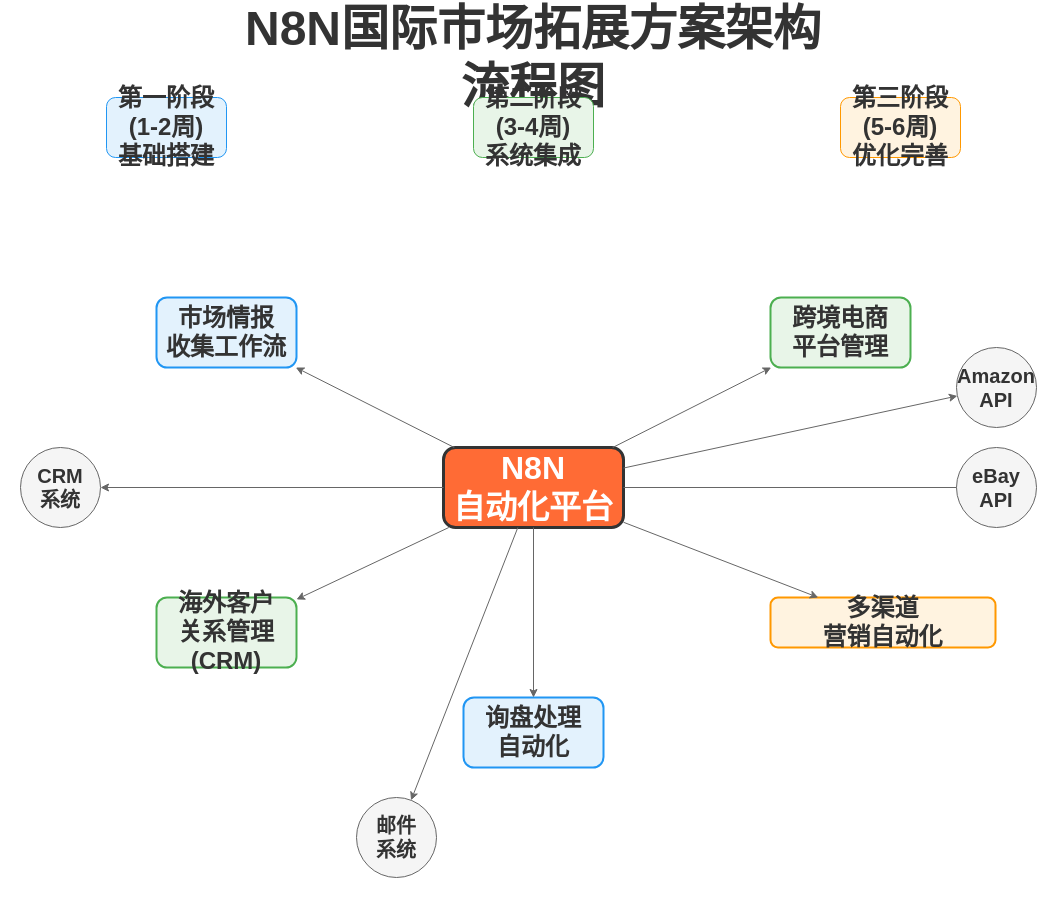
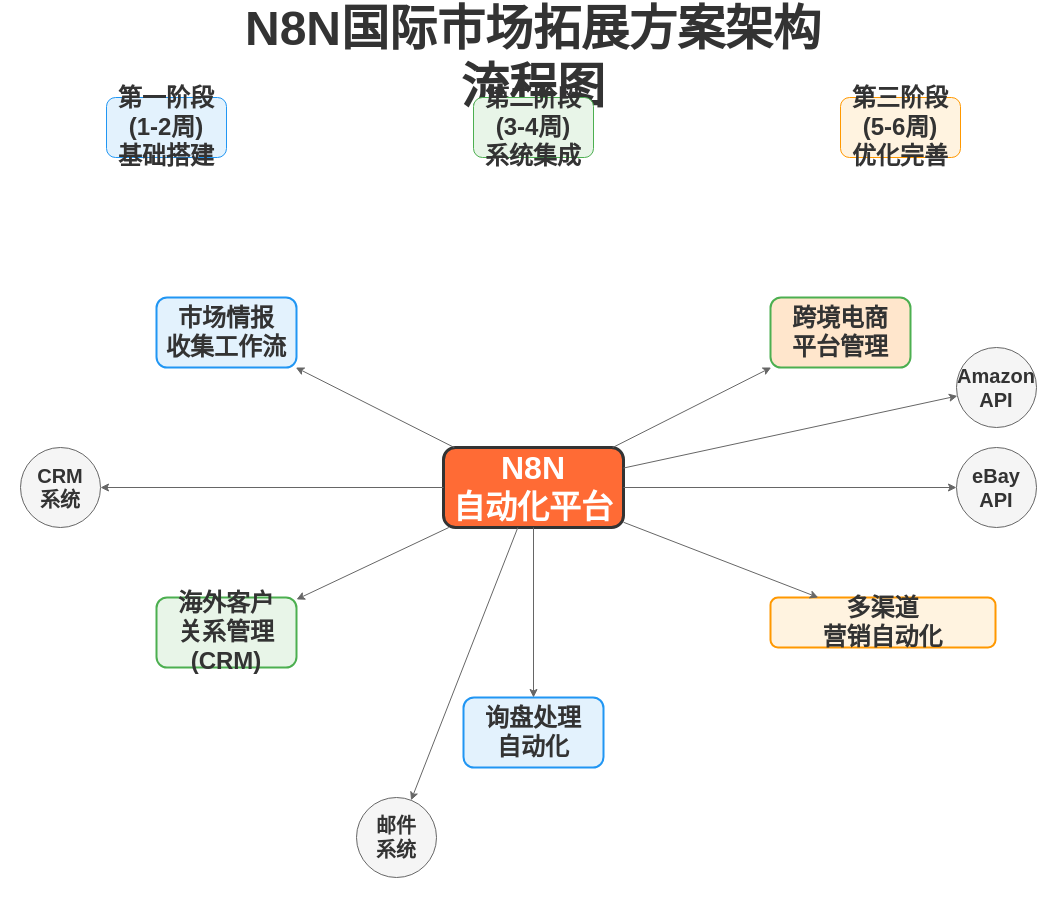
node "跨境电商 平台管理": fillcolor #e8f5e8 -> #ffe6cc
edge "N8N 自动化平台" -- "eBay API": arrowhead none -> classic
